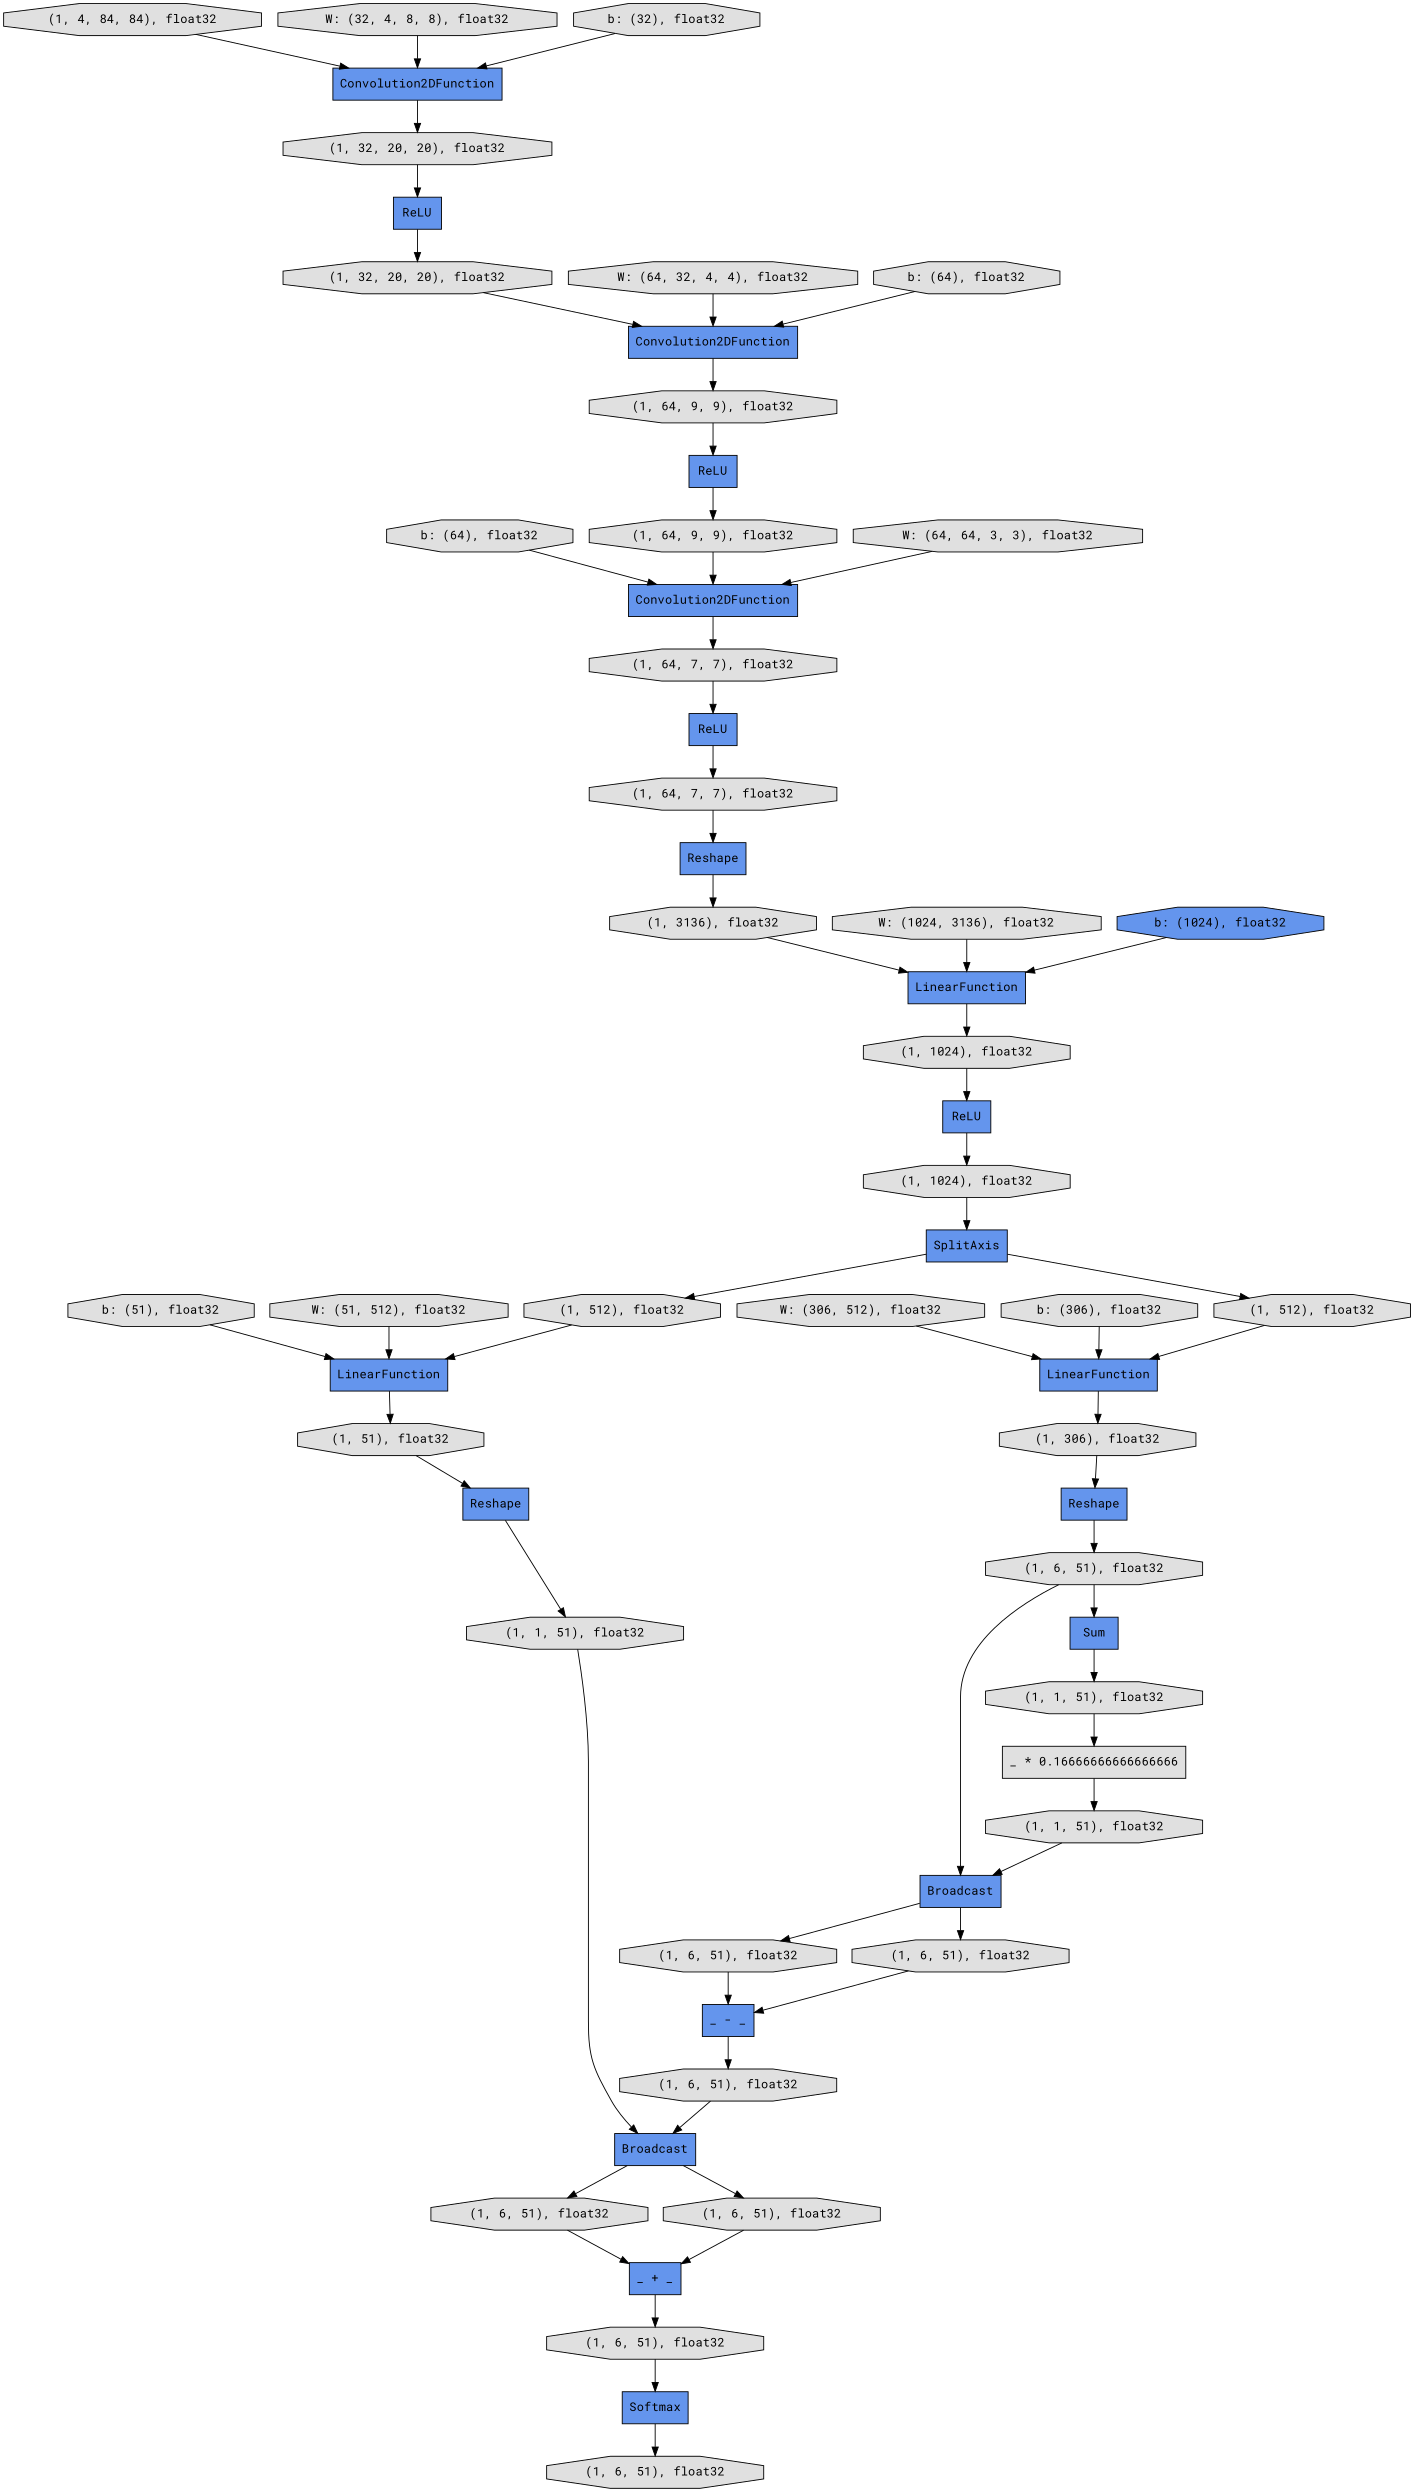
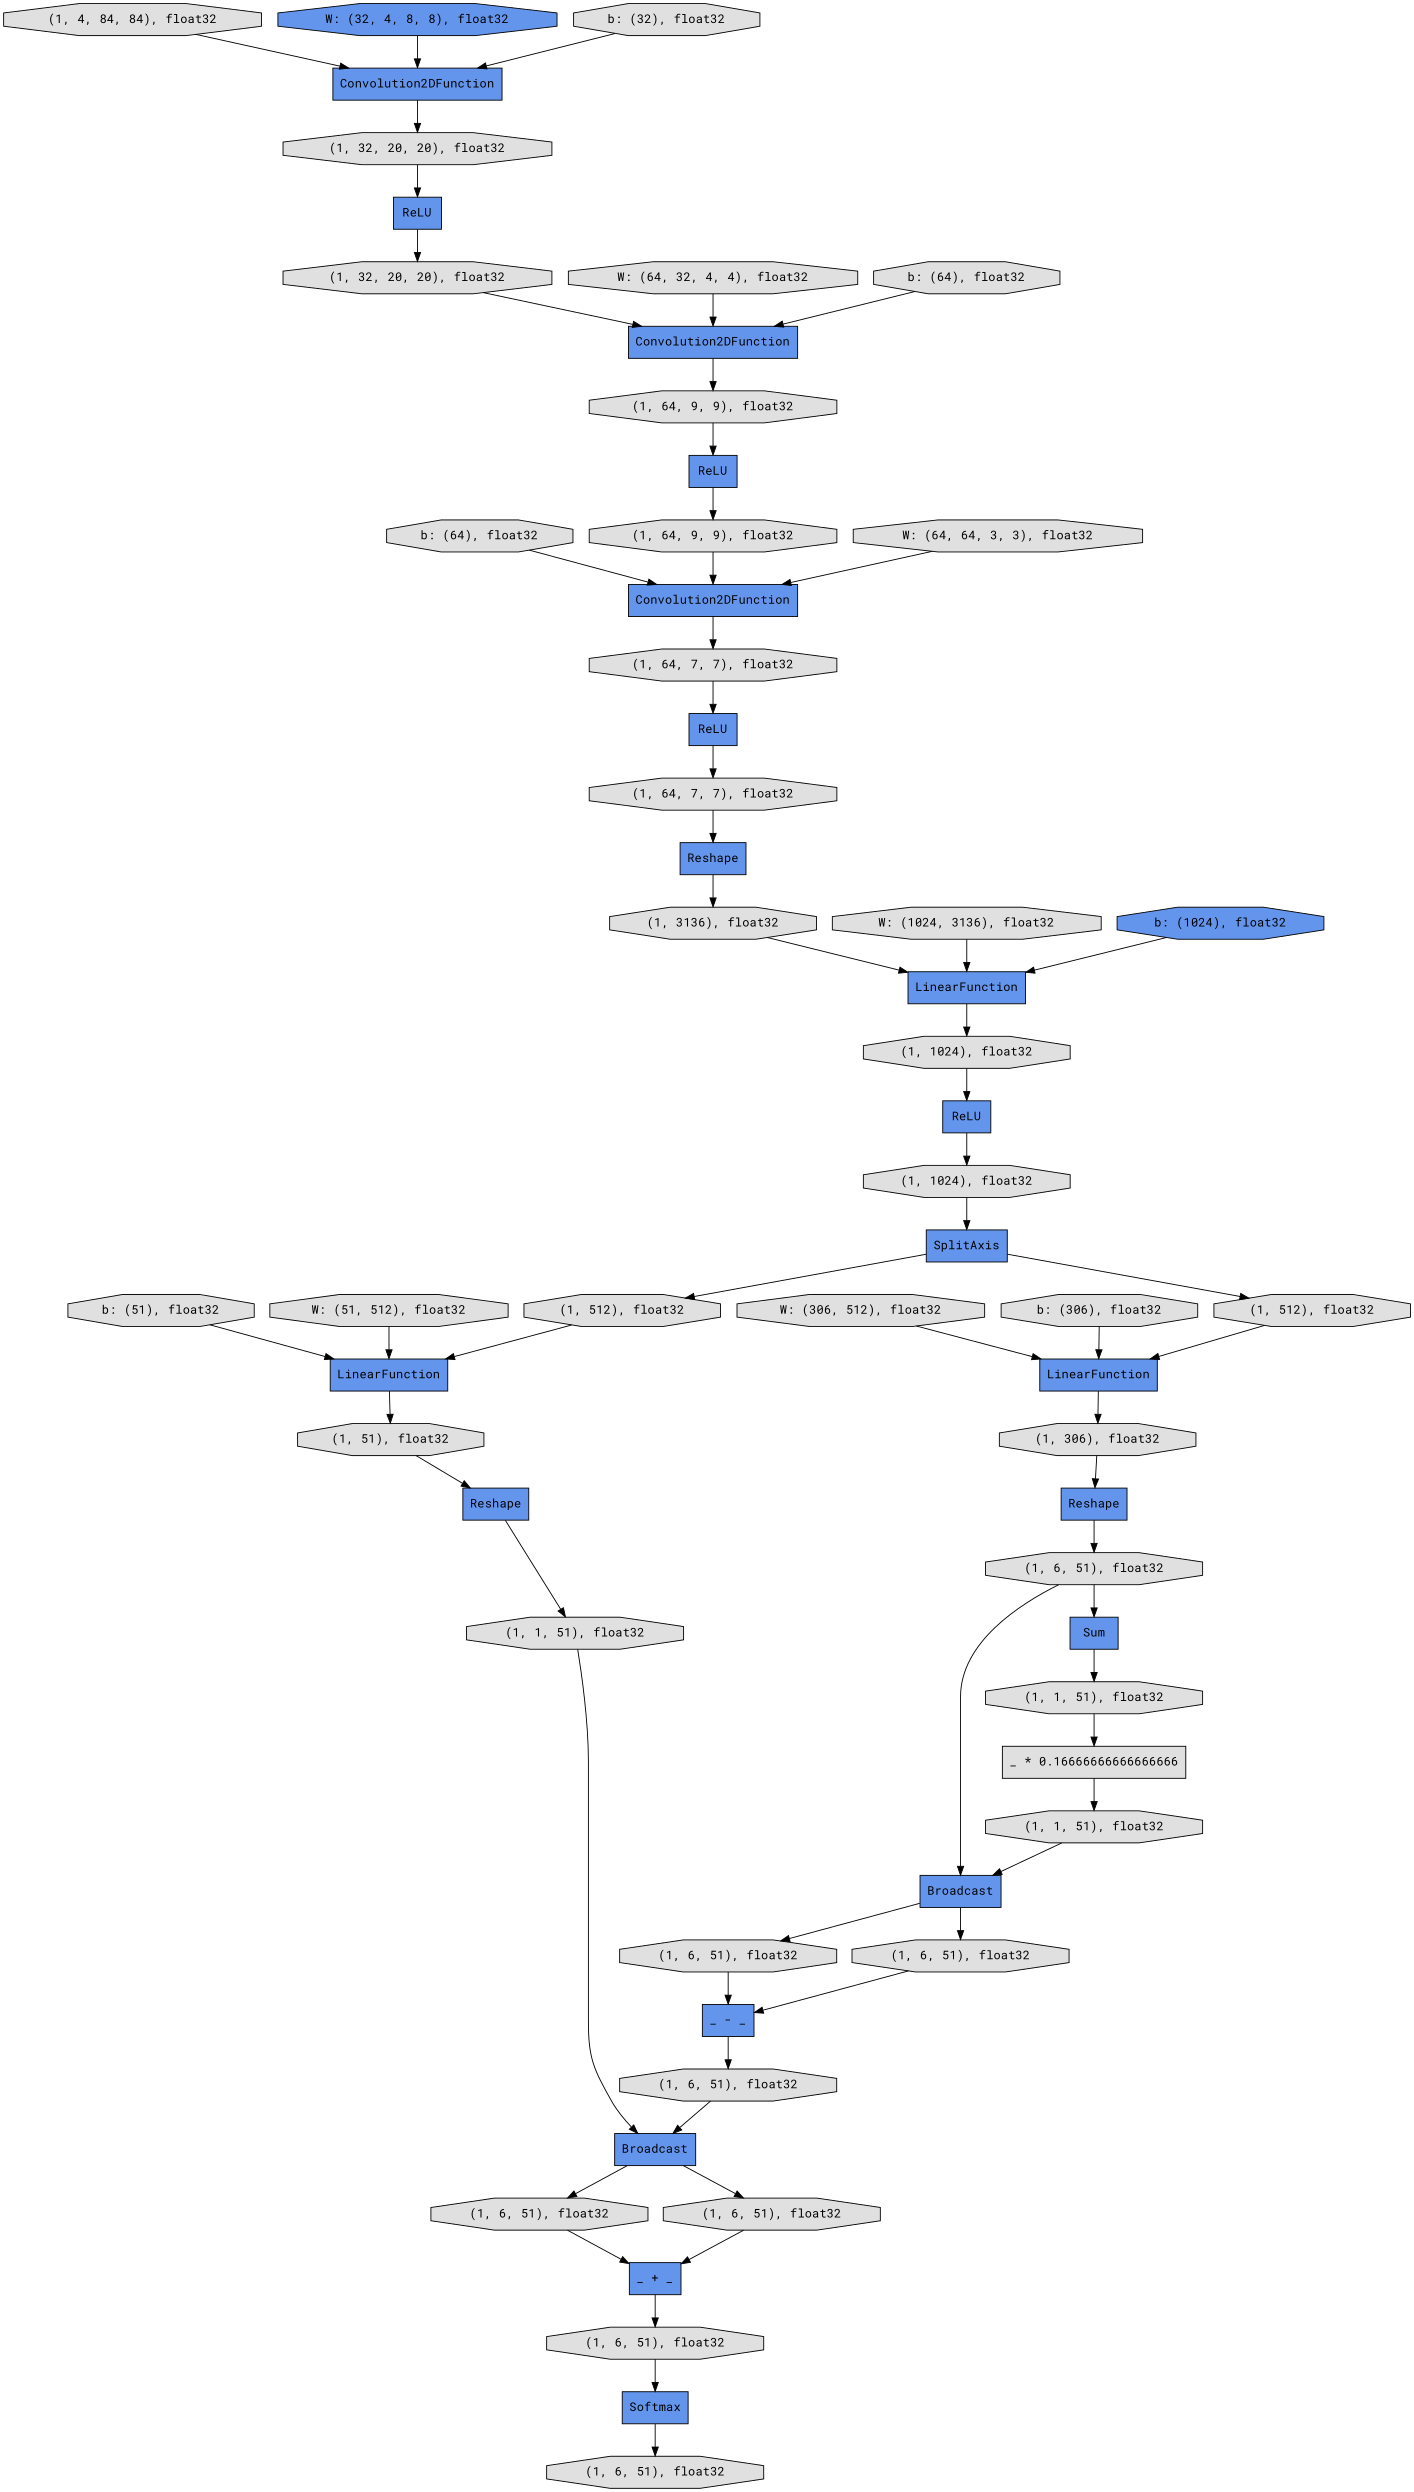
node "W: (32, 4, 8, 8), float32": fillcolor #e0e0e0 -> #6495ed
